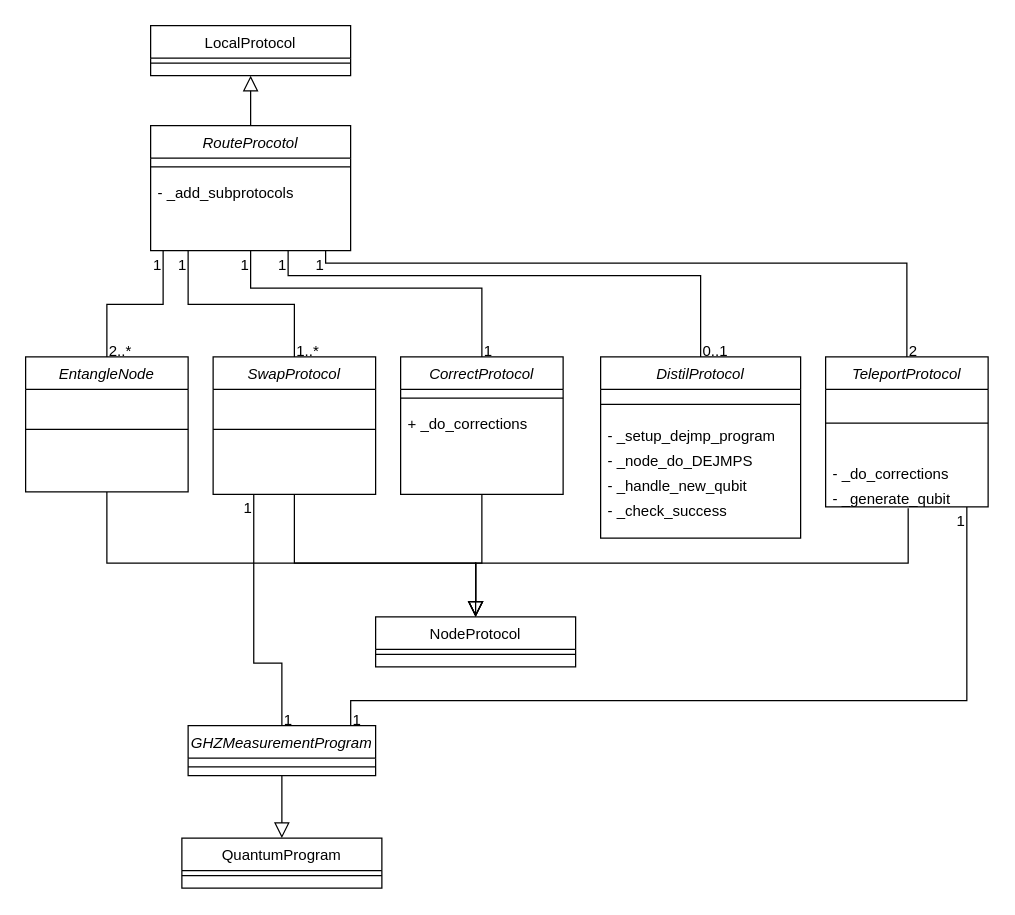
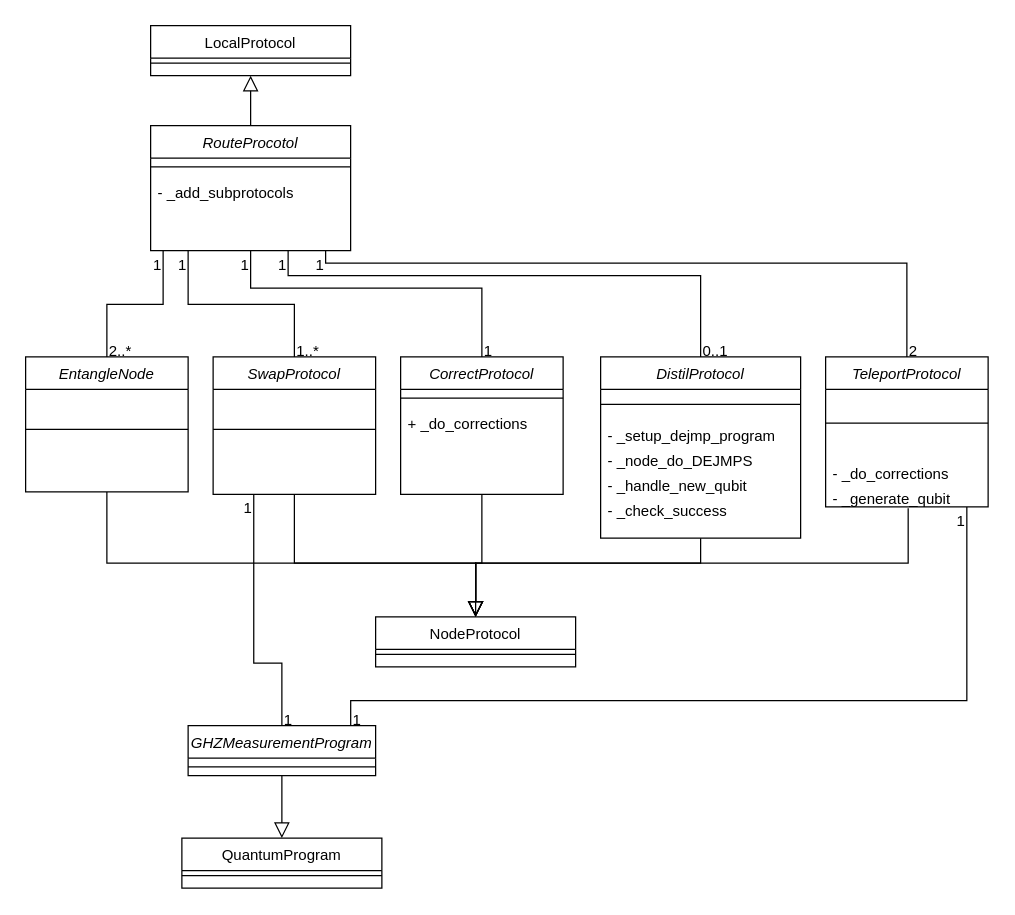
edge "DistilProtocol" -> "NodeProtocol": added
